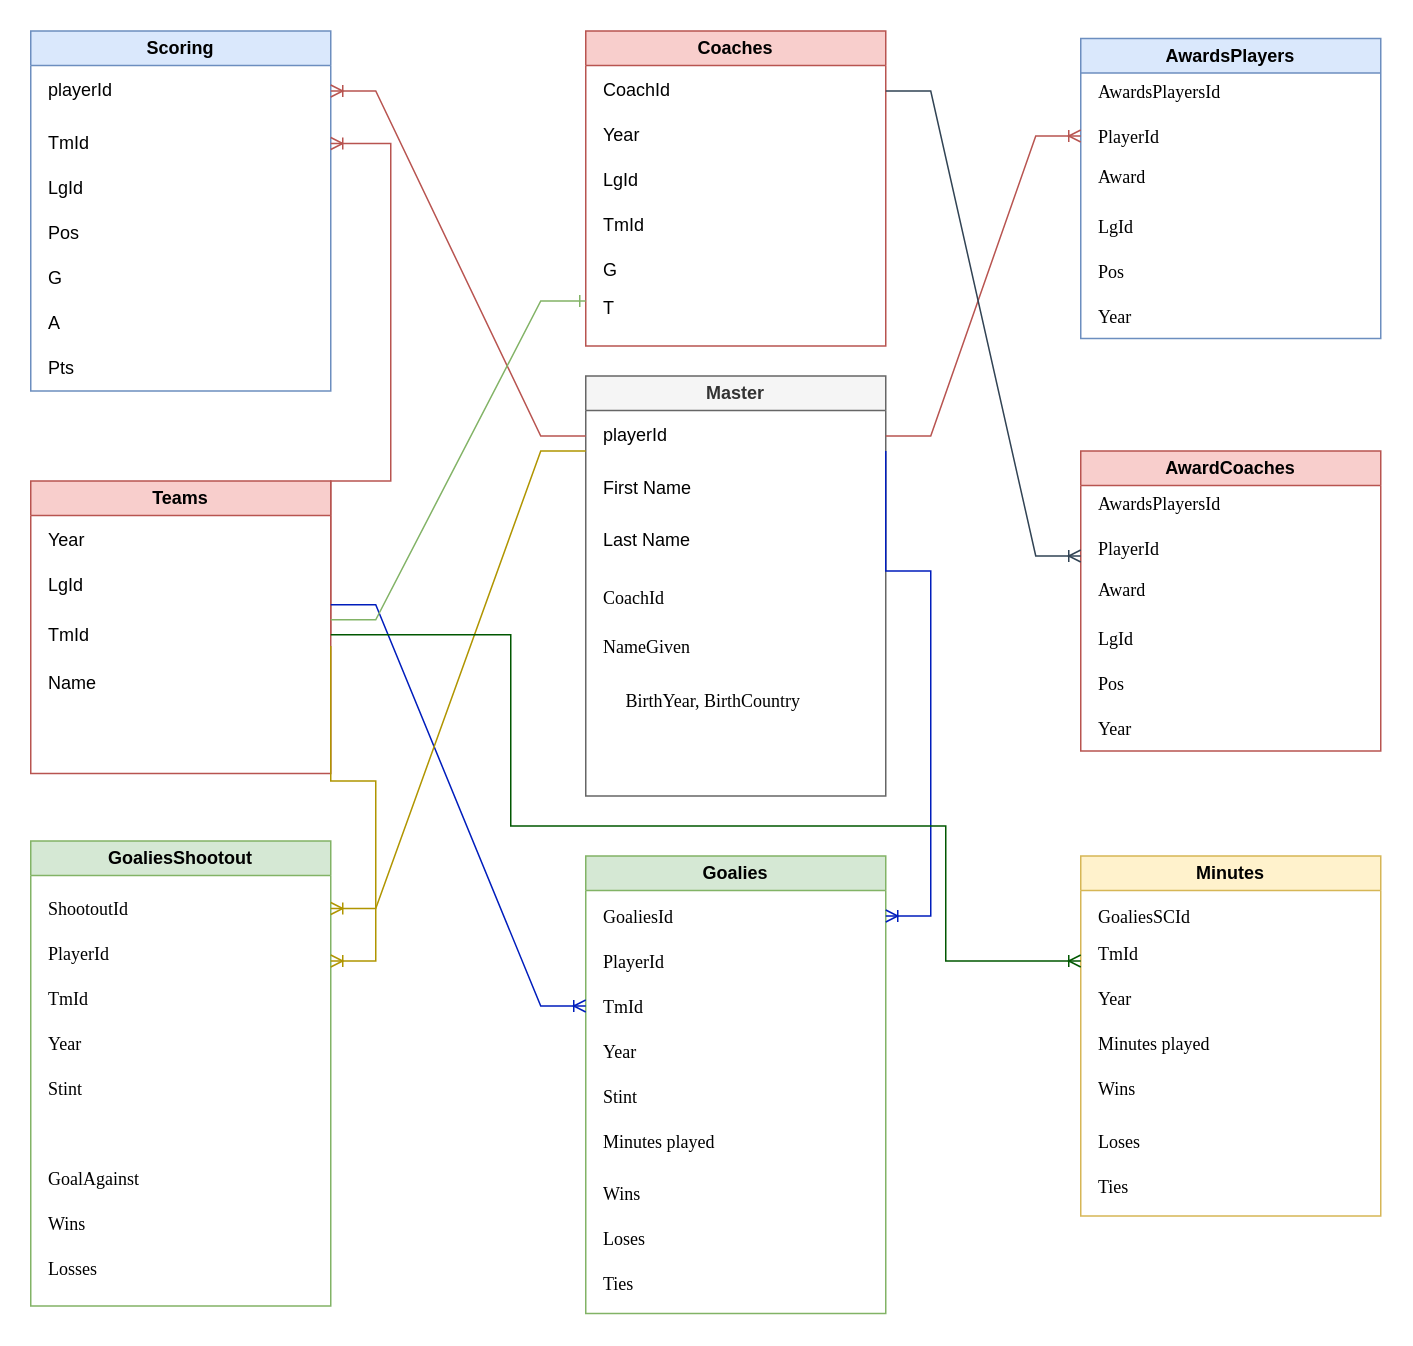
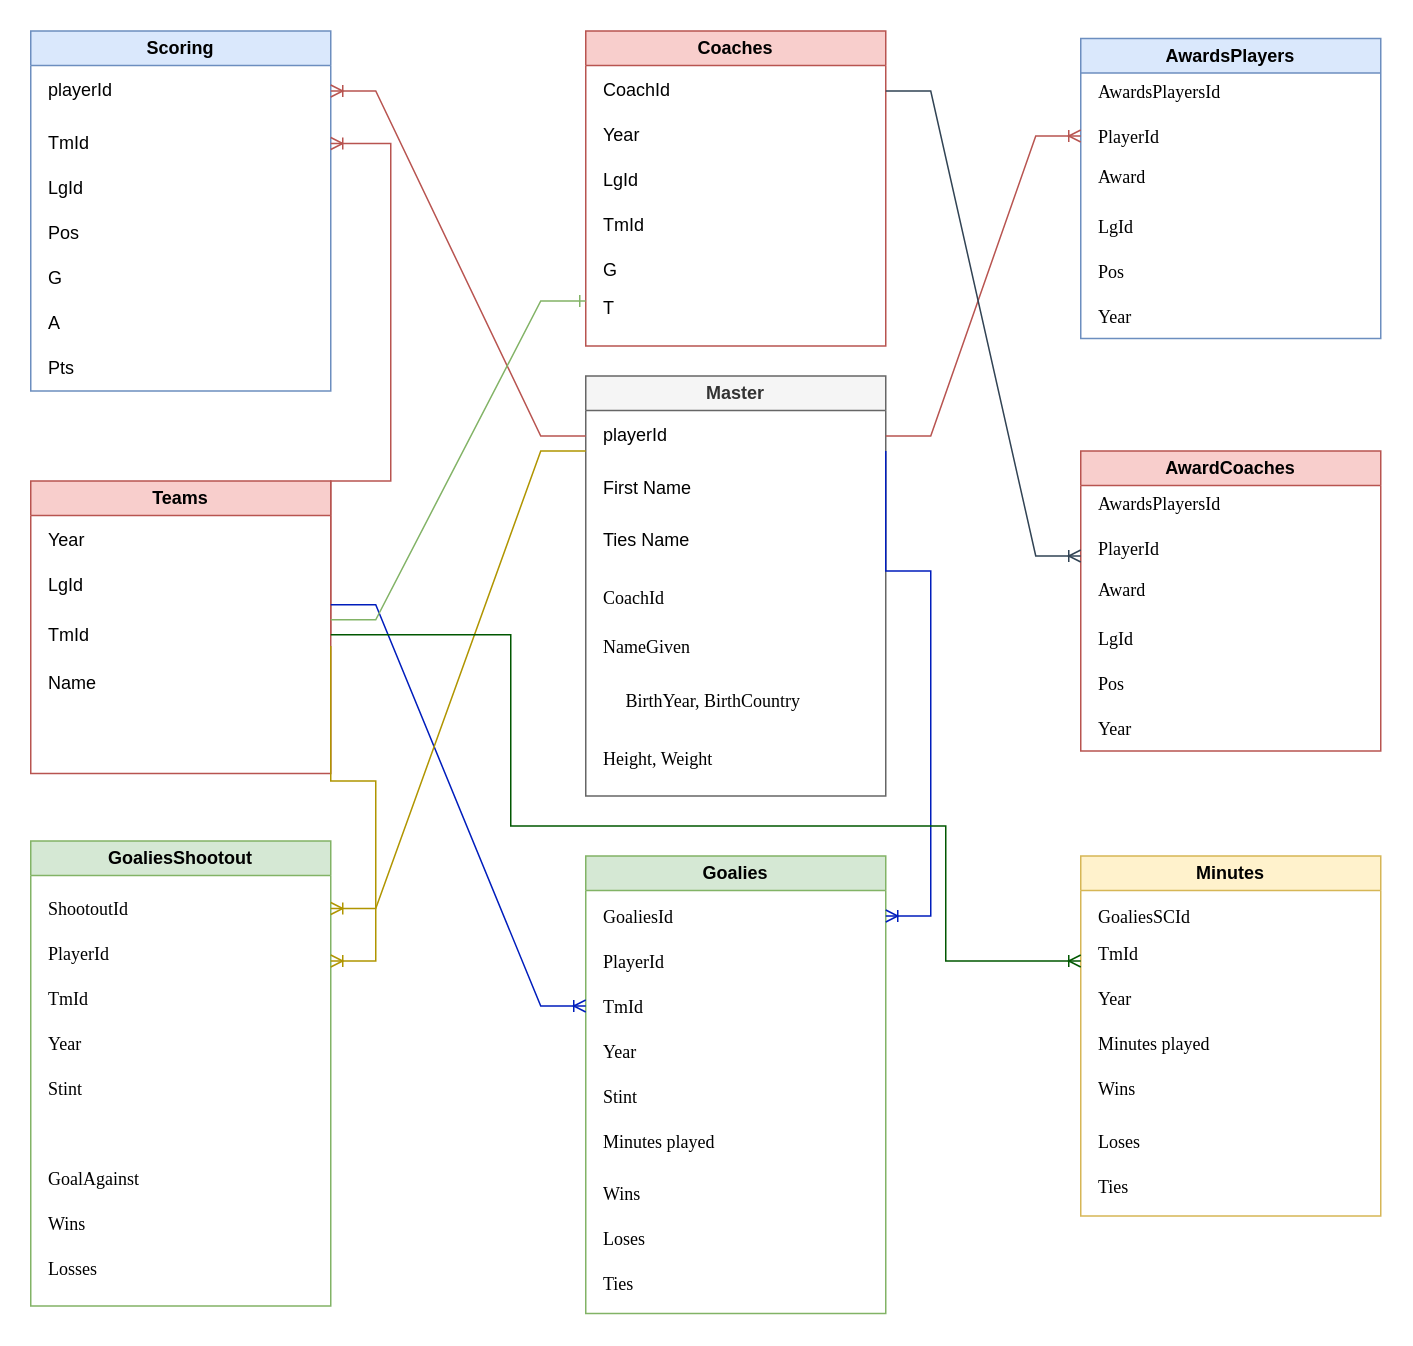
node "Last Name": label "Last Name" -> "Ties Name"
node "Height, Weight": added
